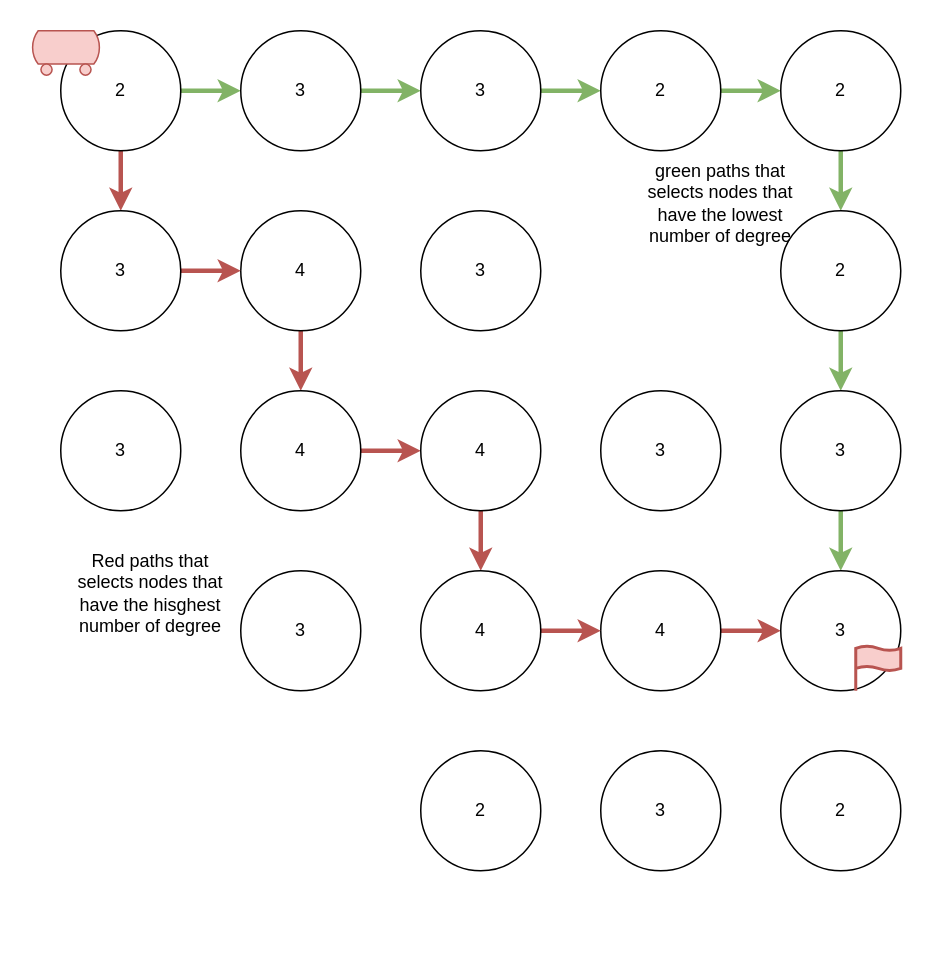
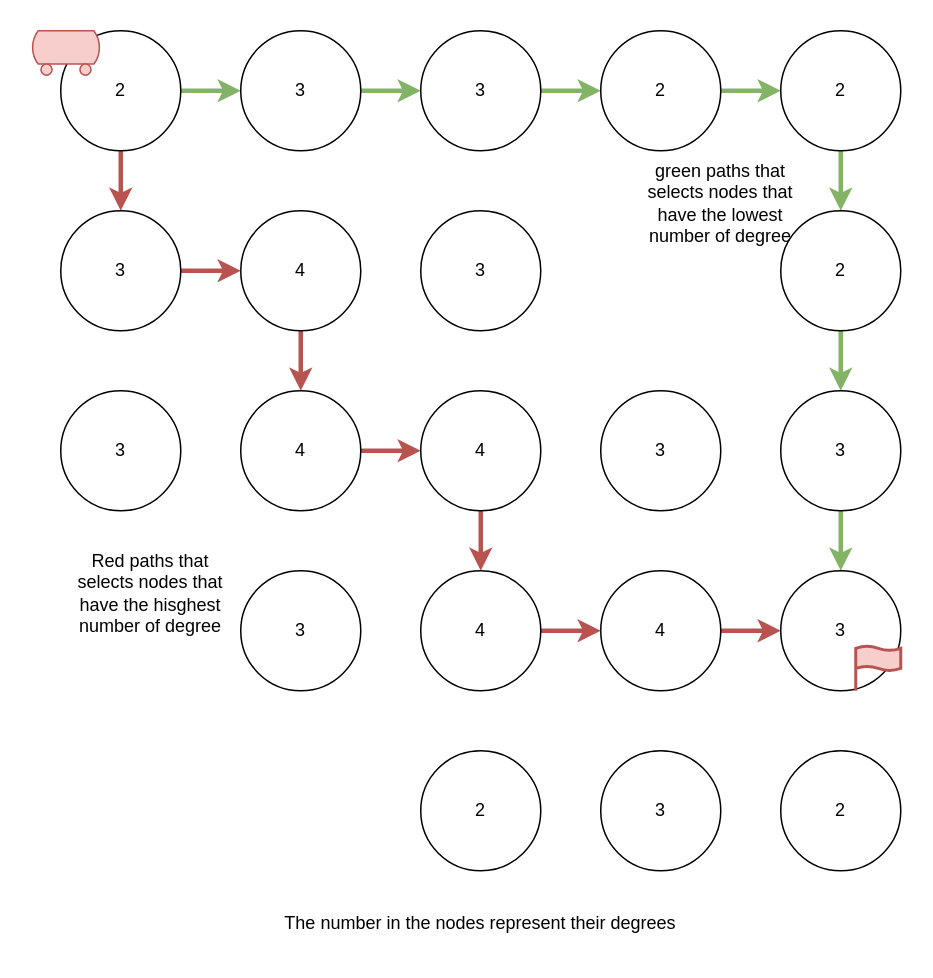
node "The number in the nodes represent their degrees": added
